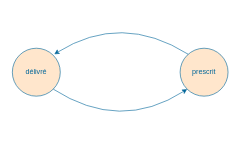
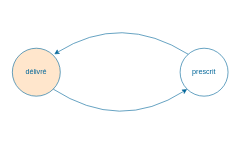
node "prescrit": fillcolor #ffe6cc -> #ffffff
